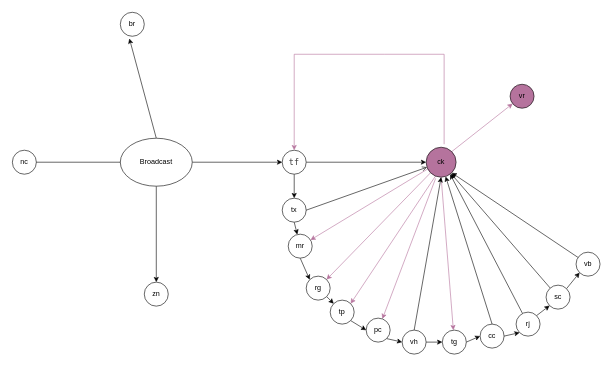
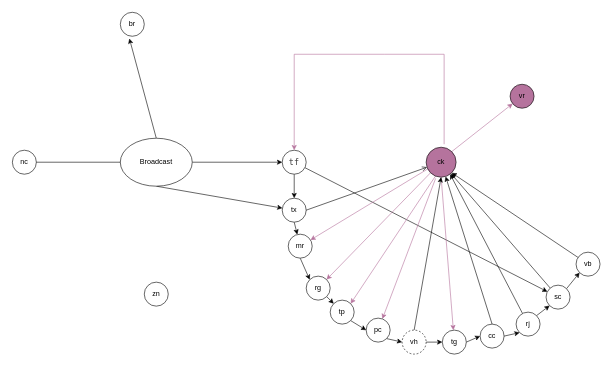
edge "tf" -> "ck": now "tf" -> "sc"
edge "Broadcast" -> "zn": now "Broadcast" -> "tx"
node "vh": style solid -> dashed
